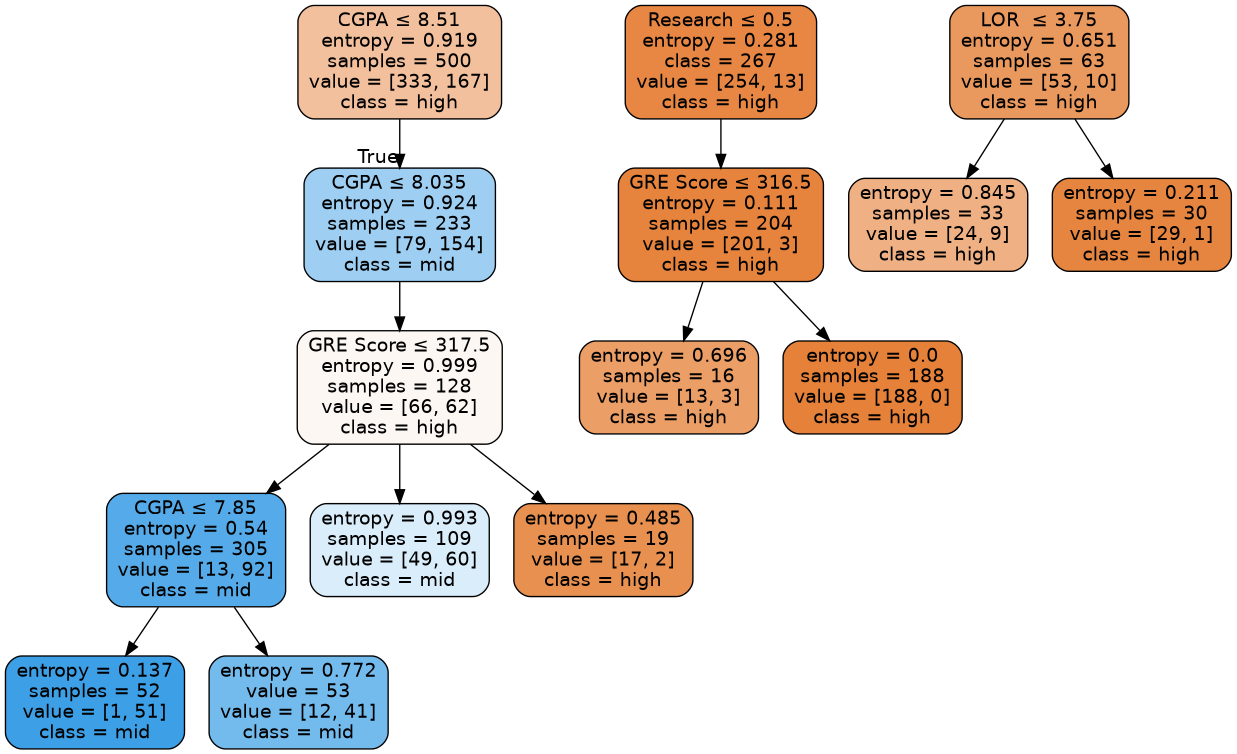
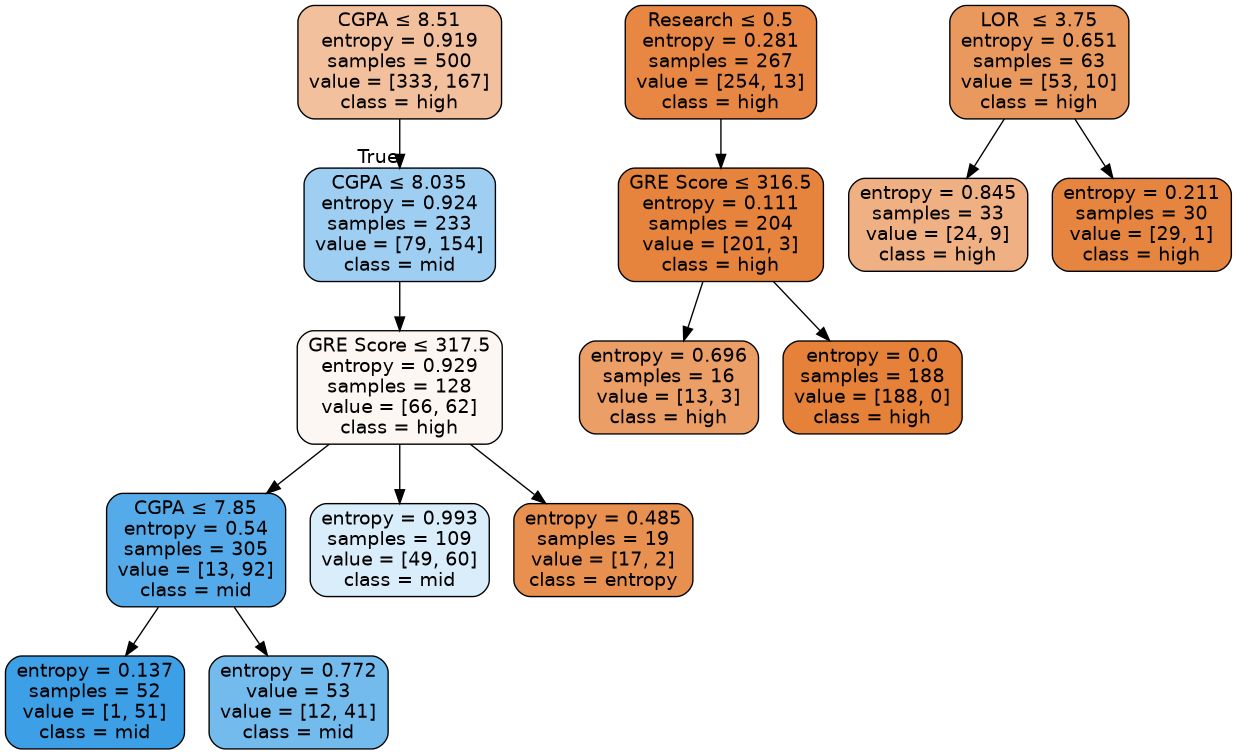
node "Research ≤ 0.5": text "class = 267" -> "samples = 267"
node "GRE Score ≤ 317.5": text "entropy = 0.999" -> "entropy = 0.929"
node "entropy = 0.485": text "class = high" -> "class = entropy"
